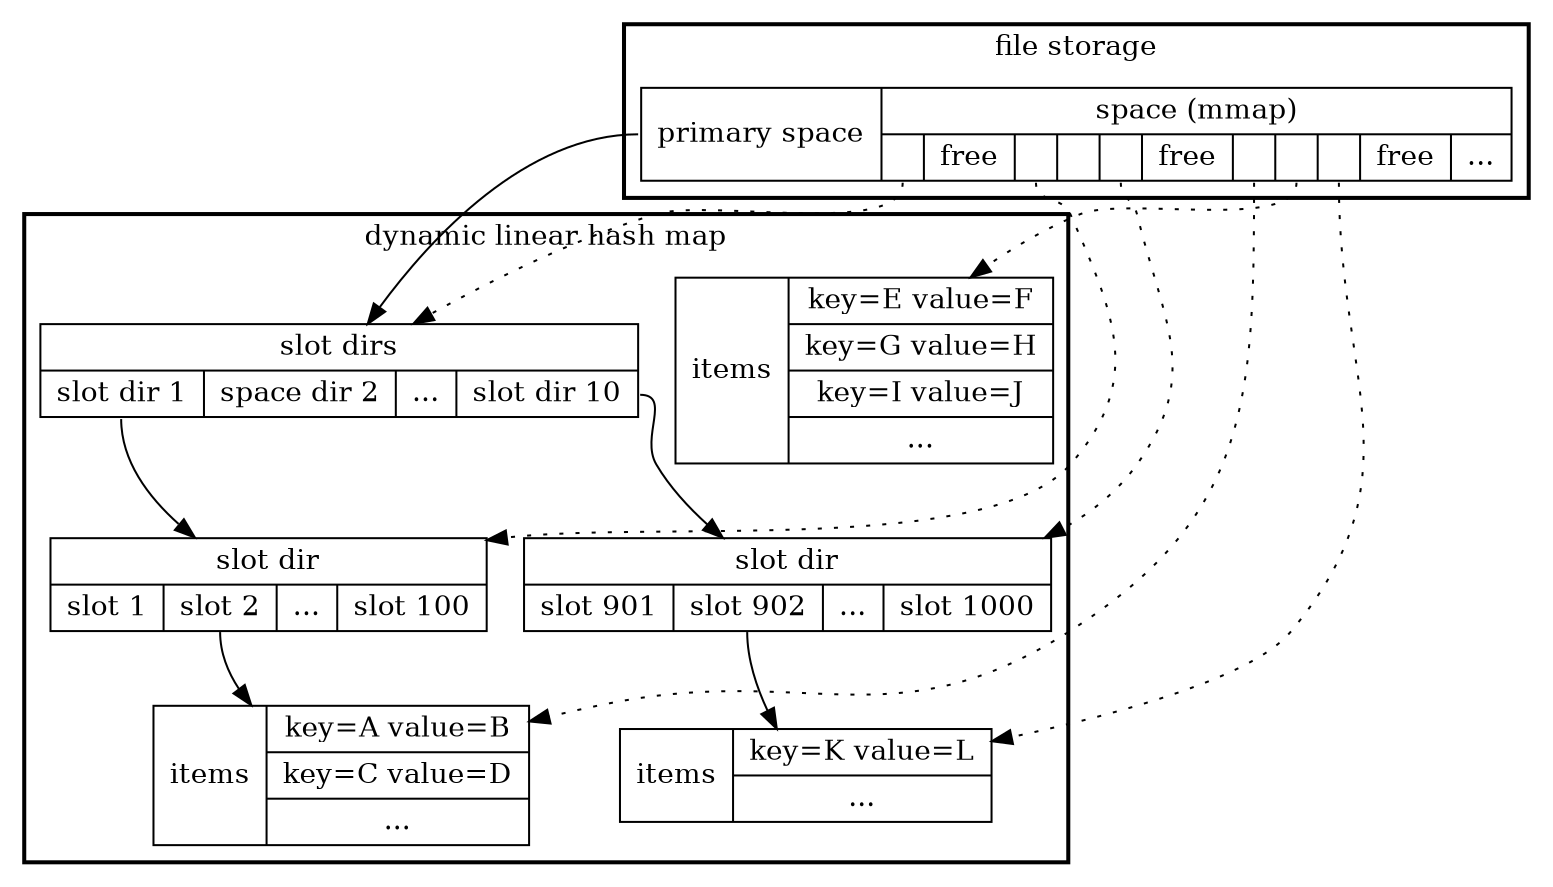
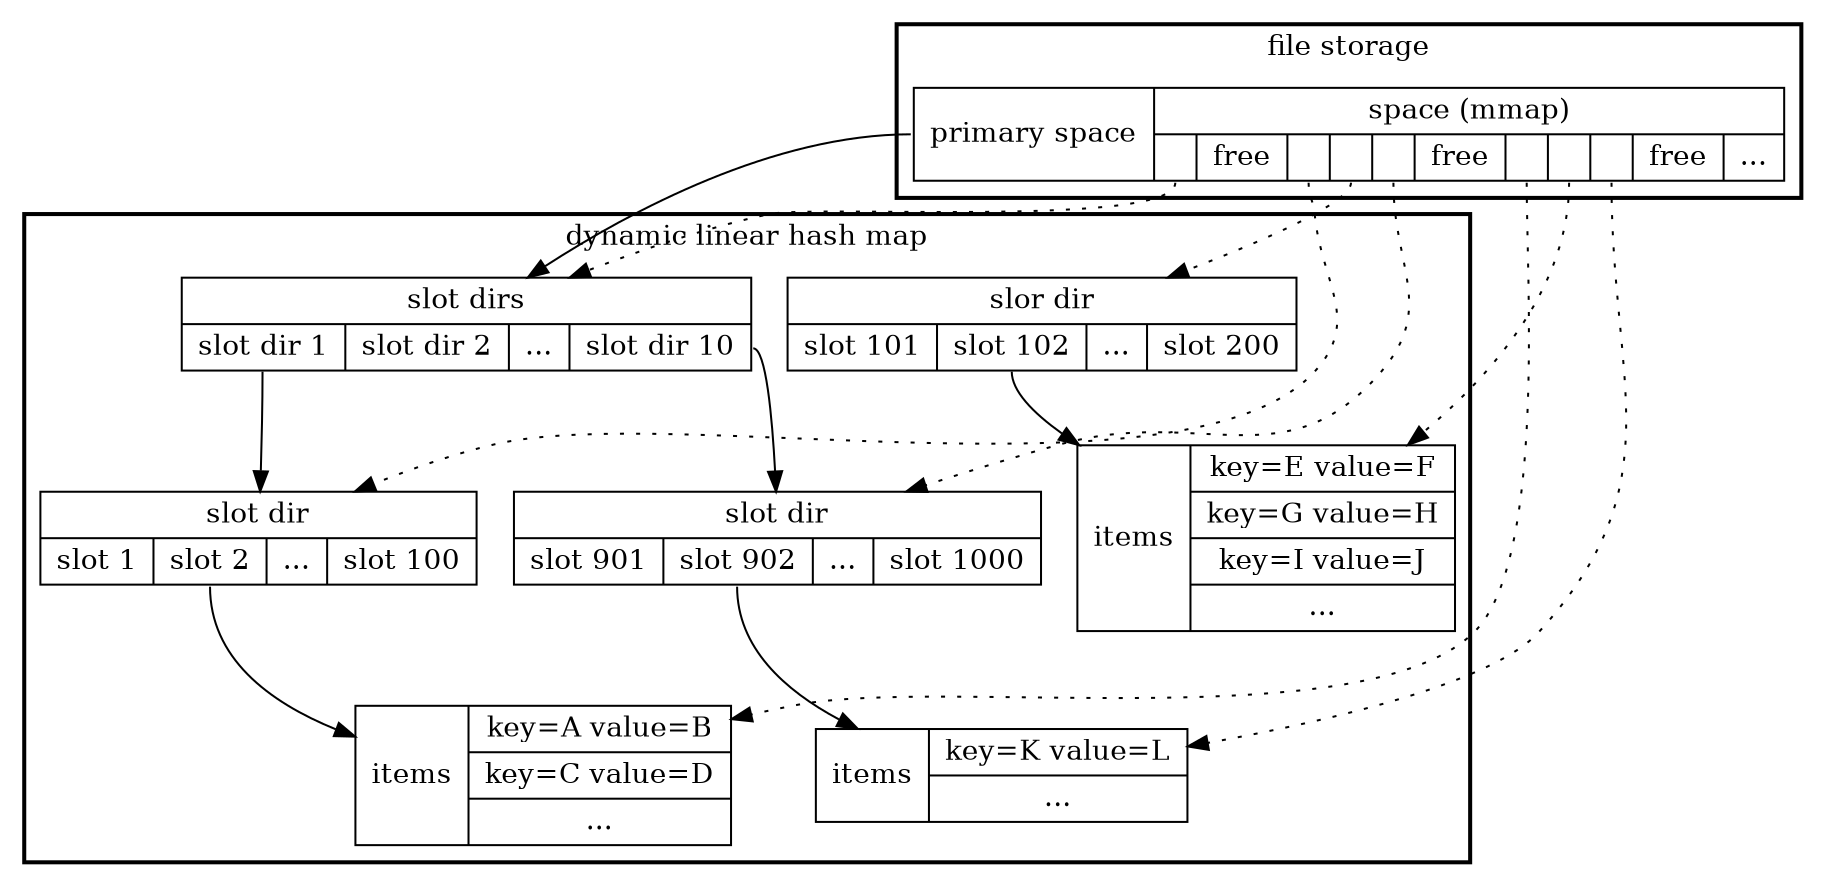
node "slor dir": added
node "slot dirs": text "space dir 2" -> "slot dir 2"
